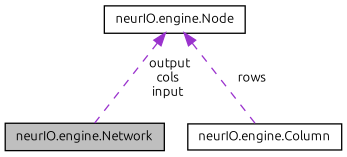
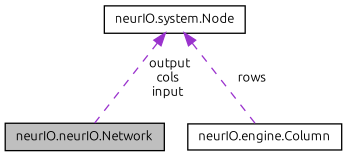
node "neurIO.engine.Node": label "neurIO.engine.Node" -> "neurIO.system.Node"
node "neurIO.engine.Network": label "neurIO.engine.Network" -> "neurIO.neurIO.Network"
